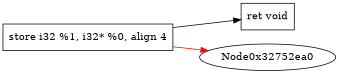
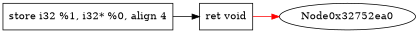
edge "store i32 %1, i32* %0, align 4" -> "Node0x32752ea0": now "ret void" -> "Node0x32752ea0"
